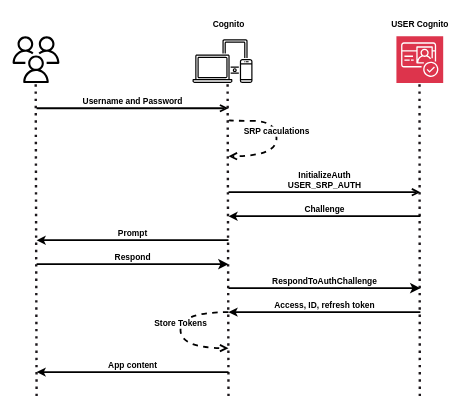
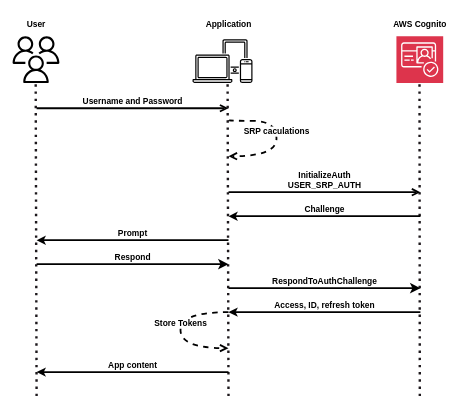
node "User": added
node "Cognito": label "Cognito" -> "Application"
node "USER Cognito": label "USER Cognito" -> "AWS Cognito"
